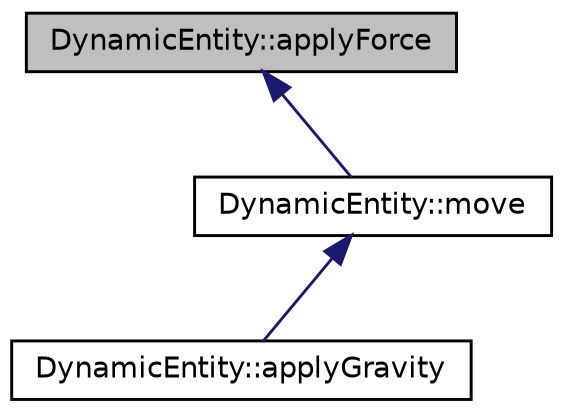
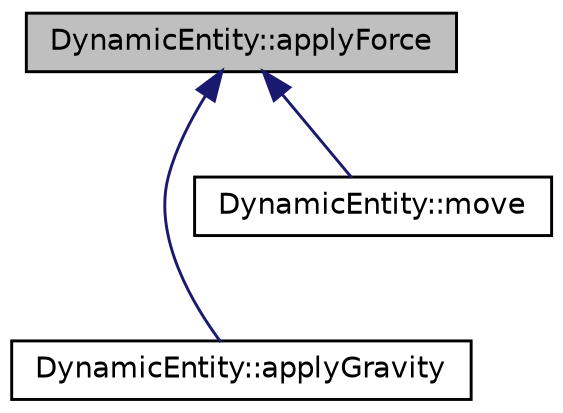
edge "DynamicEntity::applyGravity" -> "DynamicEntity::move": now "DynamicEntity::applyGravity" -> "DynamicEntity::applyForce"
